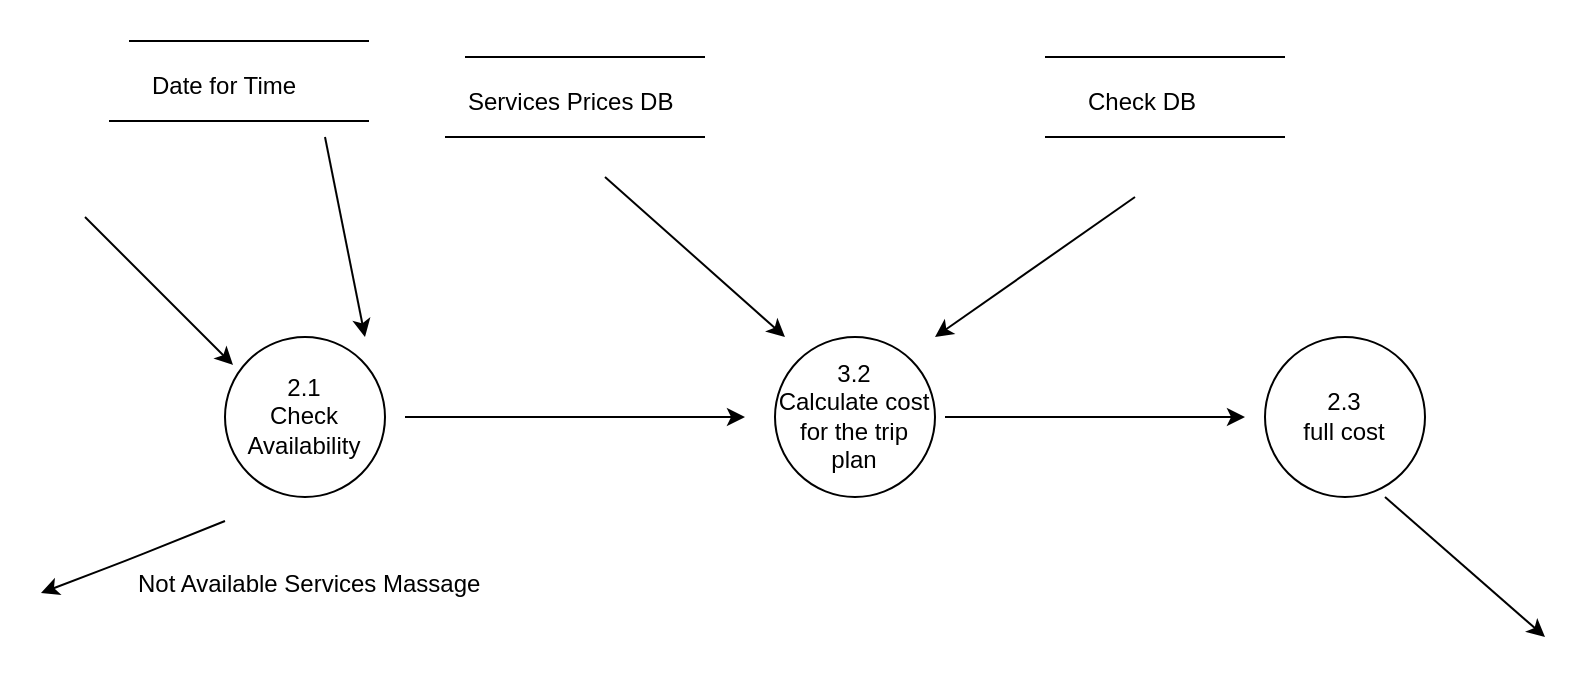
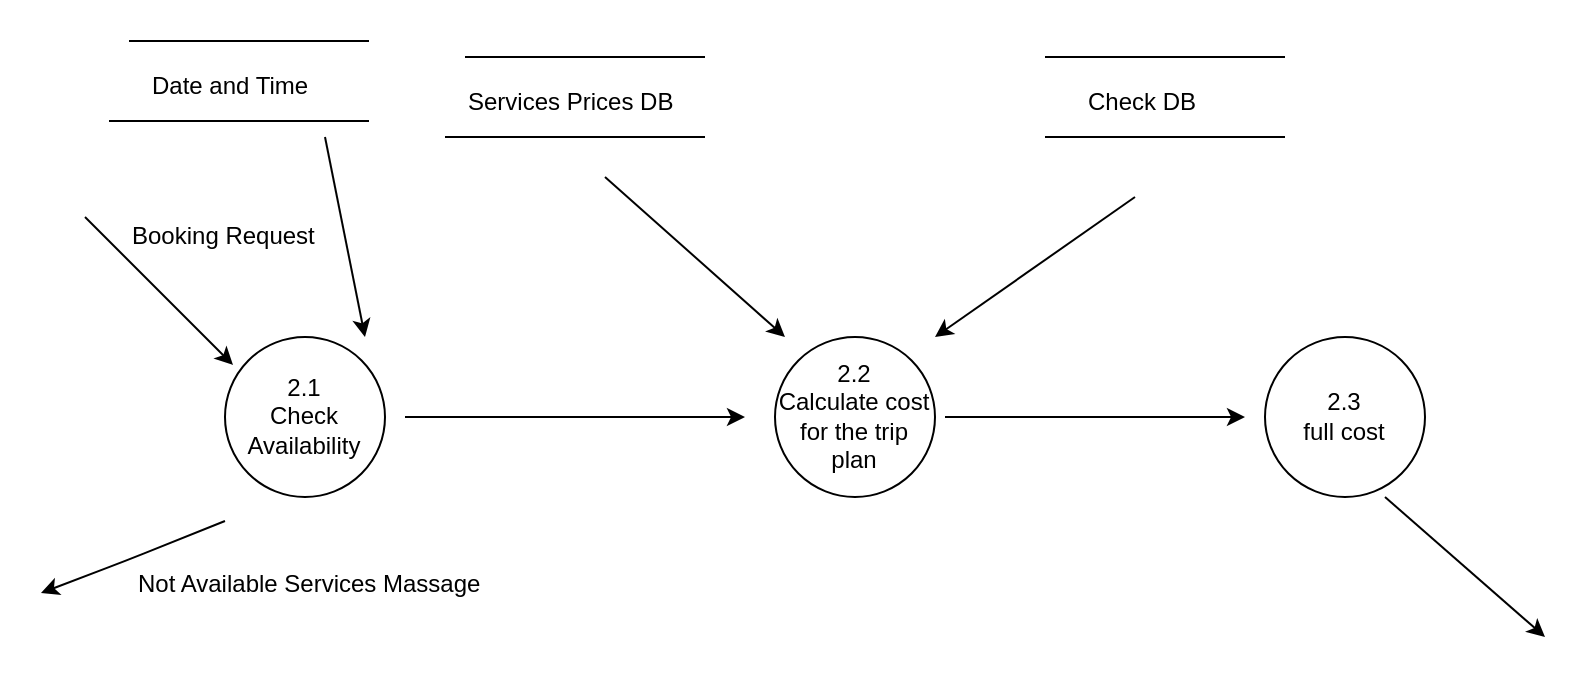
node "Date for Time": label "Date for Time" -> "Date and Time"
node "Booking Request": added
node "3.2 Calculate cost for the trip plan": label "3.2 Calculate cost for the trip plan" -> "2.2 Calculate cost for the trip plan"
